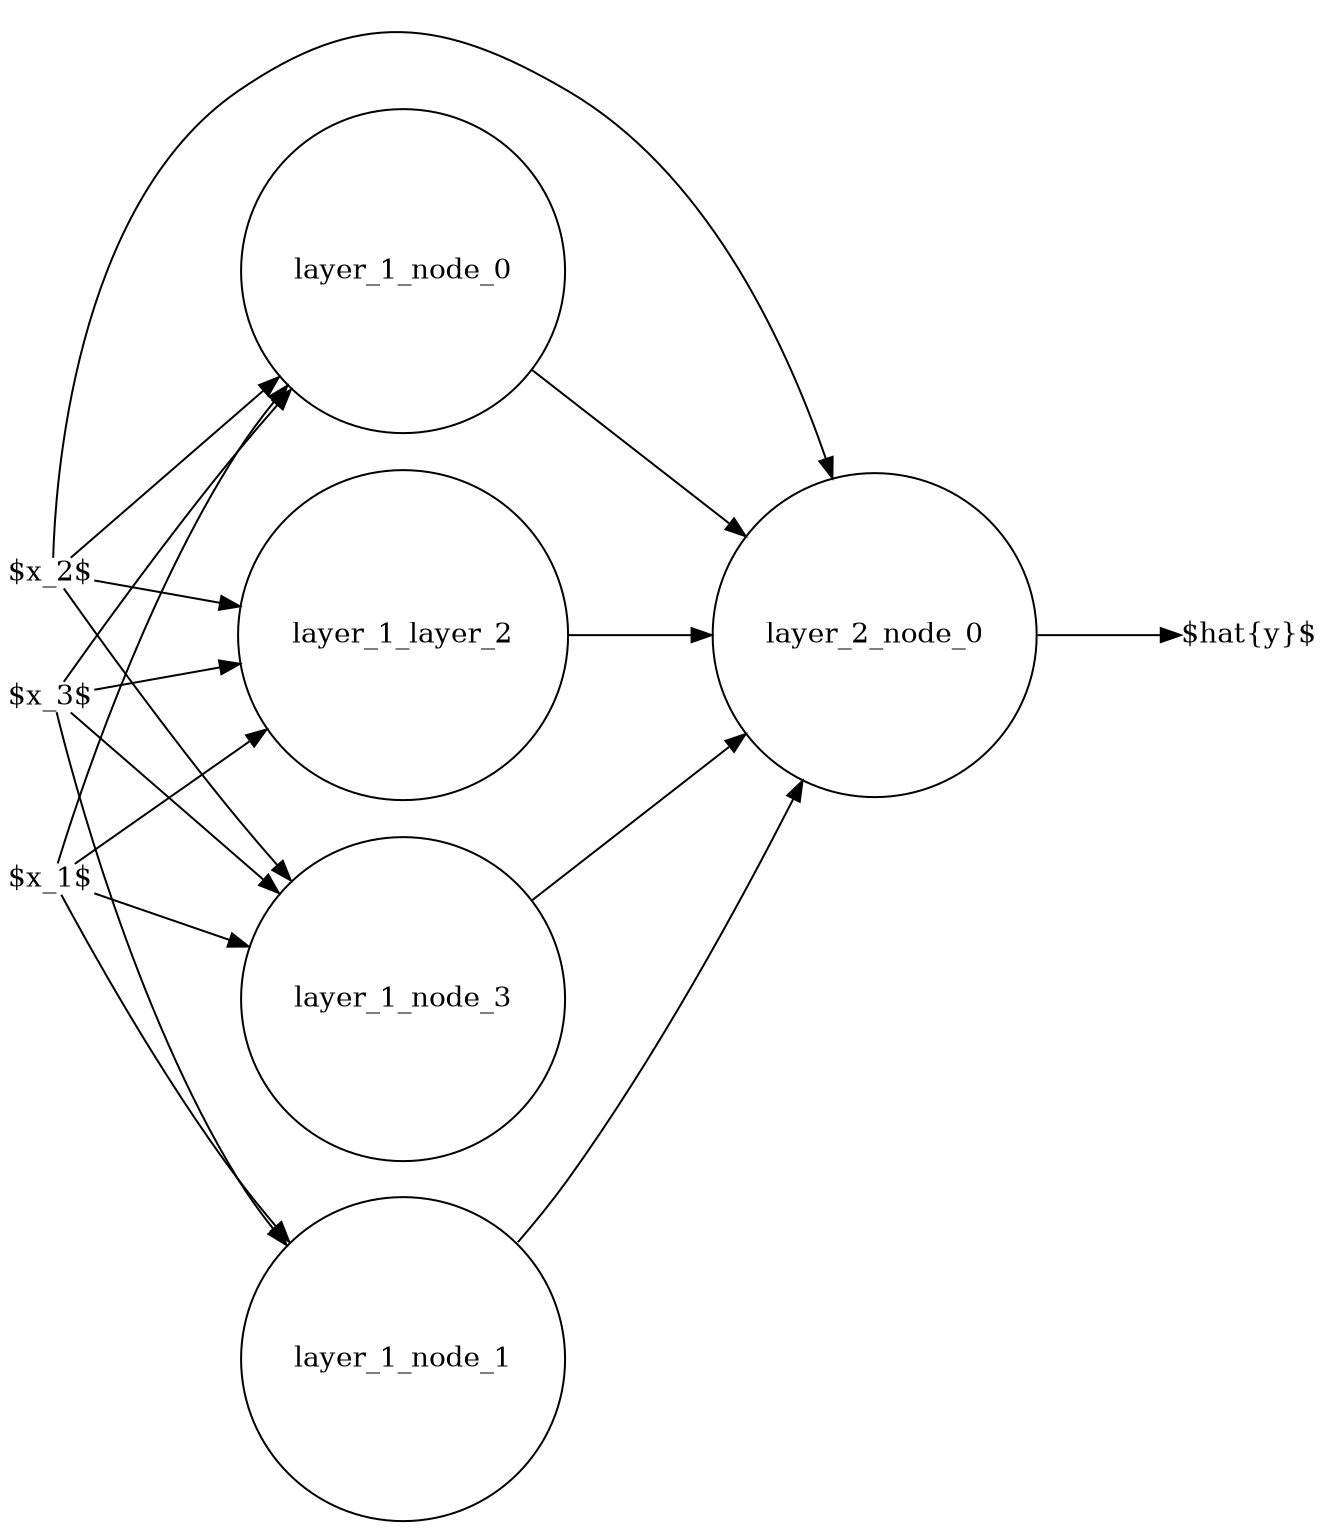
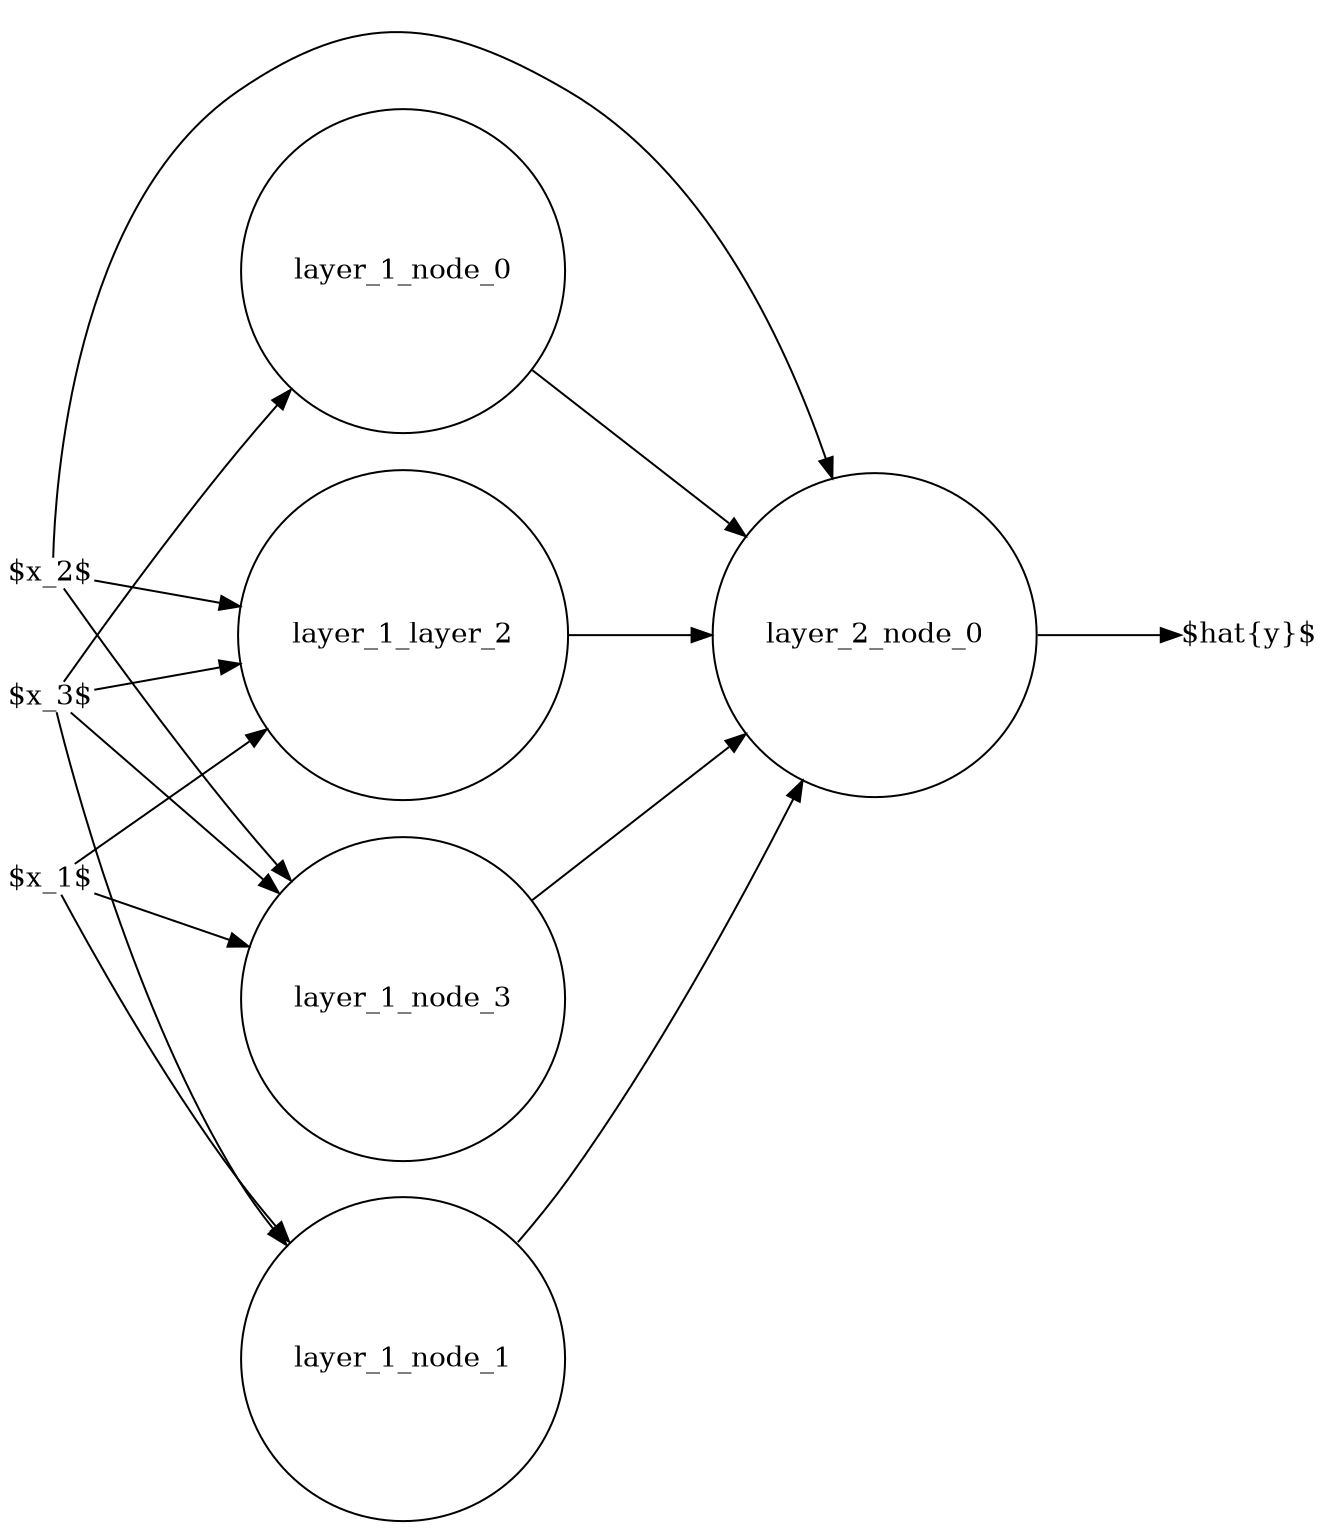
edge "$x_2$" -> "layer_1_node_0": removed
edge "$x_1$" -> "layer_1_node_0": removed
